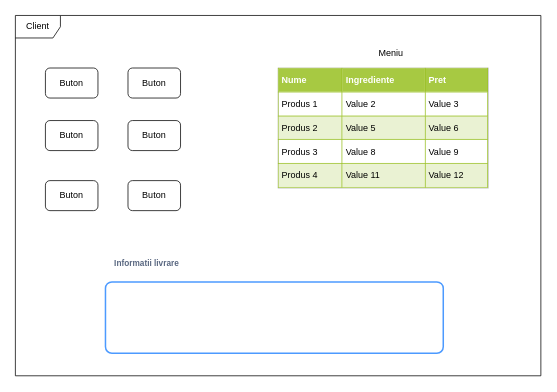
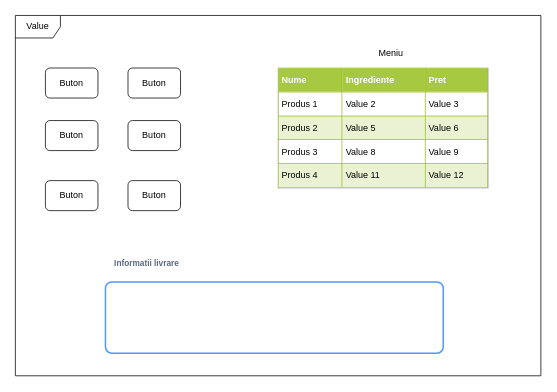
node "Client": label "Client" -> "Value"
